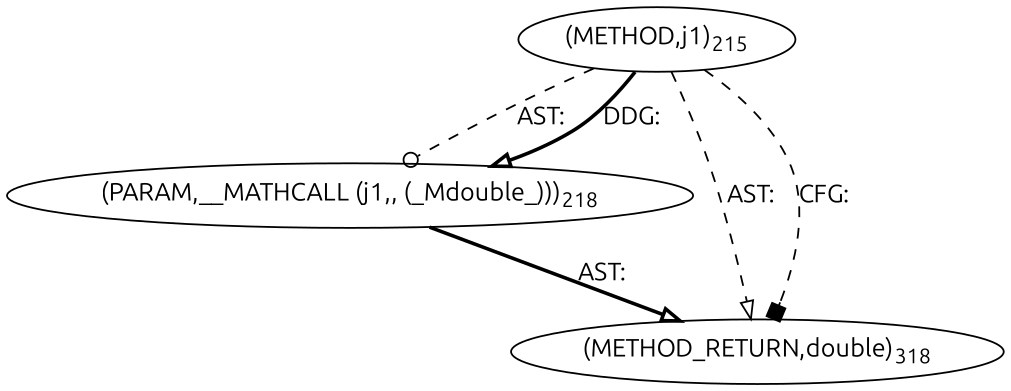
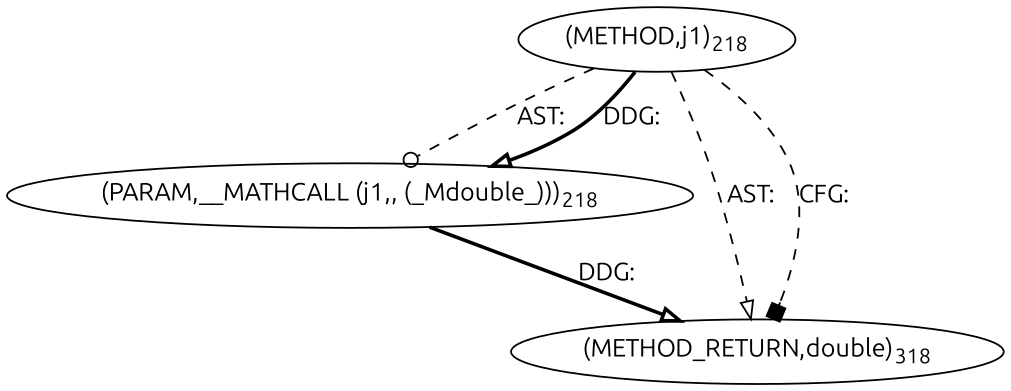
node "(METHOD,j1)": text "215" -> "218"
edge "(PARAM,__MATHCALL (j1,, (_Mdouble_)))" -> "(METHOD_RETURN,double)": label "AST: " -> "DDG: "
